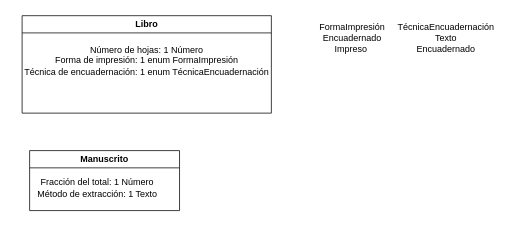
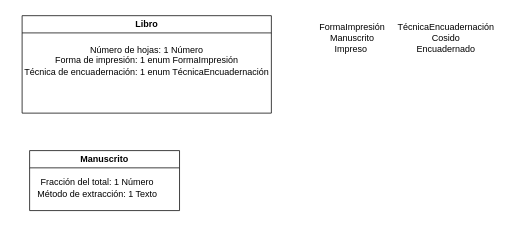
node "FormaImpresión Encuadernado Impreso": label "FormaImpresión Encuadernado Impreso" -> "FormaImpresión Manuscrito Impreso"
node "TécnicaEncuadernación Texto Encuadernado": label "TécnicaEncuadernación Texto Encuadernado" -> "TécnicaEncuadernación Cosido Encuadernado"
